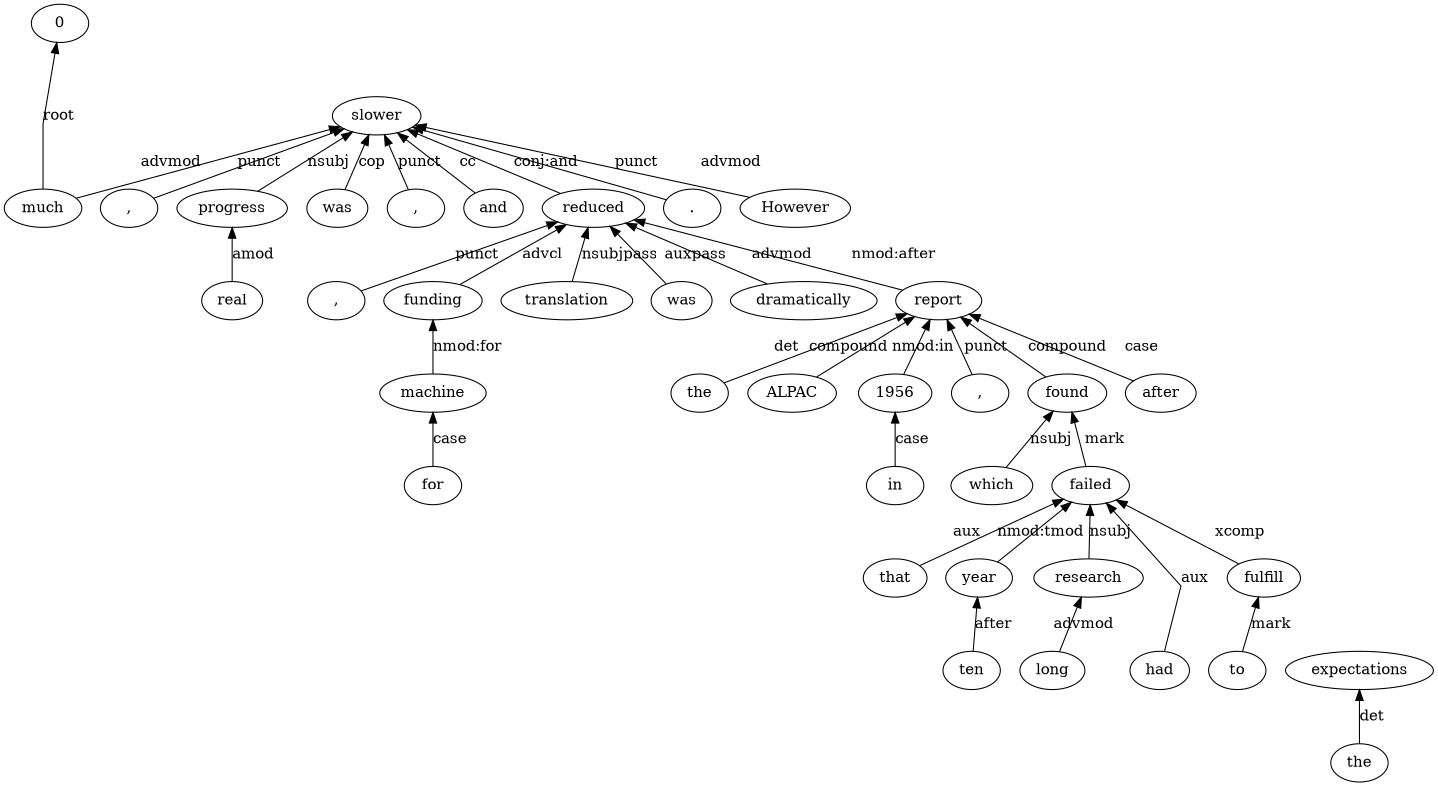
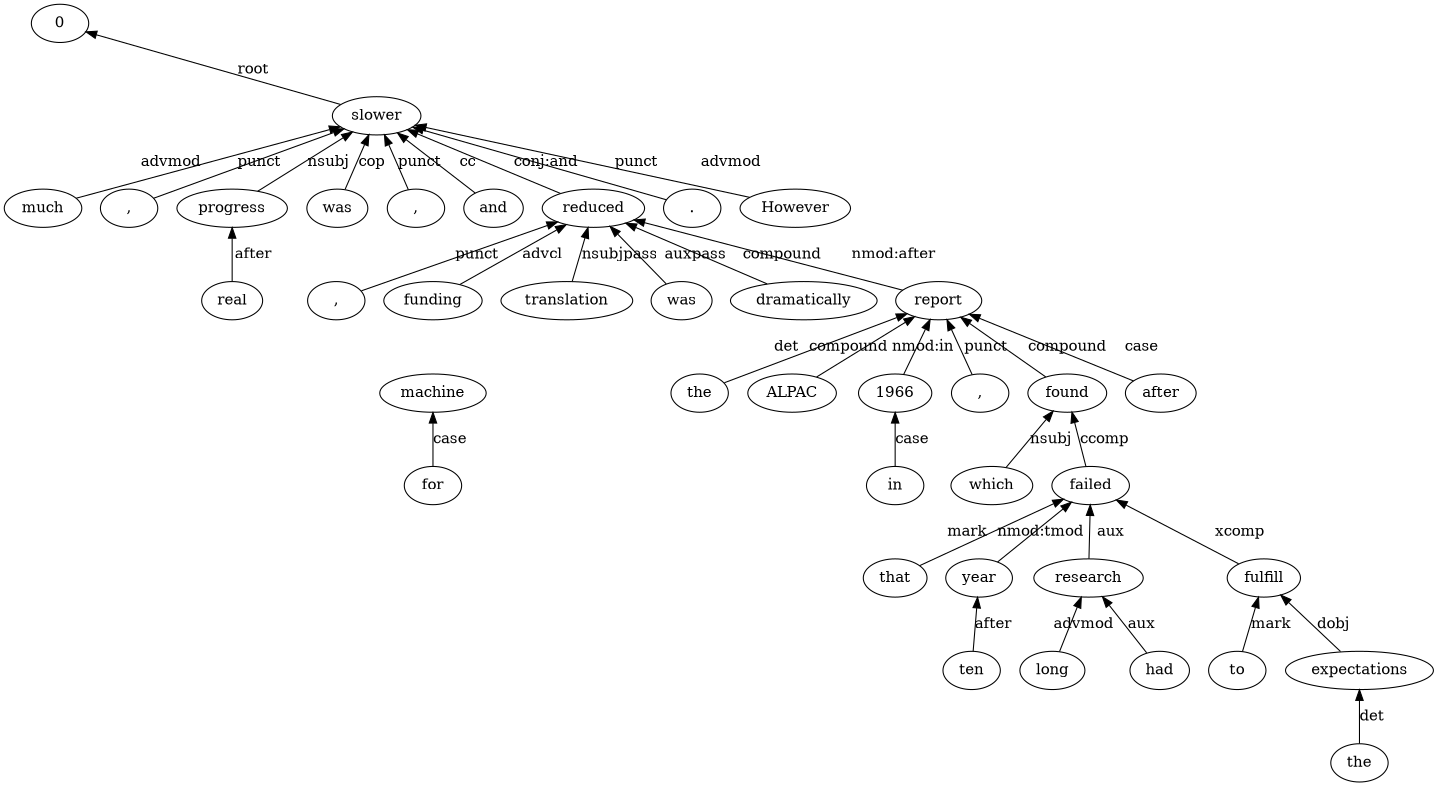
edge "much" -> "0": now "slower" -> "0"
edge "real" -> "progress": label "amod" -> "after"
edge "dramatically" -> "reduced": label "advmod" -> "compound"
edge "machine" -> "funding": removed, label "nmod:for"
node "1956": label "1956" -> "1966"
edge "failed" -> "found": label "mark" -> "ccomp"
edge "that" -> "failed": label "aux" -> "mark"
edge "research" -> "failed": label "nsubj" -> "aux"
edge "had" -> "failed": now "had" -> "research"
edge "expectations" -> "fulfill": added, label "dobj"
